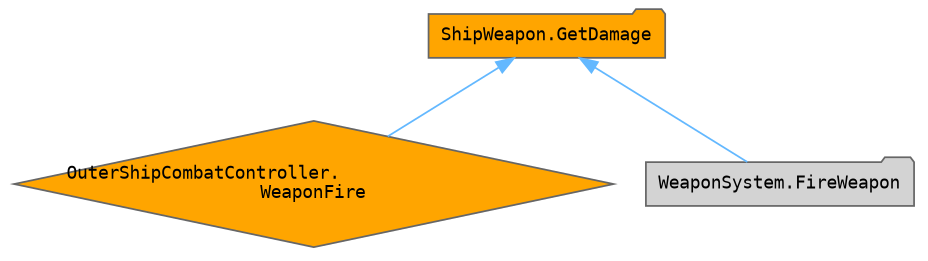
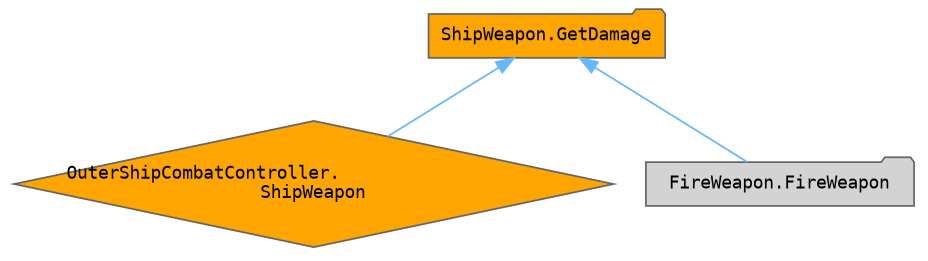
node "OuterShipCombatController. WeaponFire": label "OuterShipCombatController. WeaponFire" -> "OuterShipCombatController. ShipWeapon"
node "WeaponSystem.FireWeapon": label "WeaponSystem.FireWeapon" -> "FireWeapon.FireWeapon"
